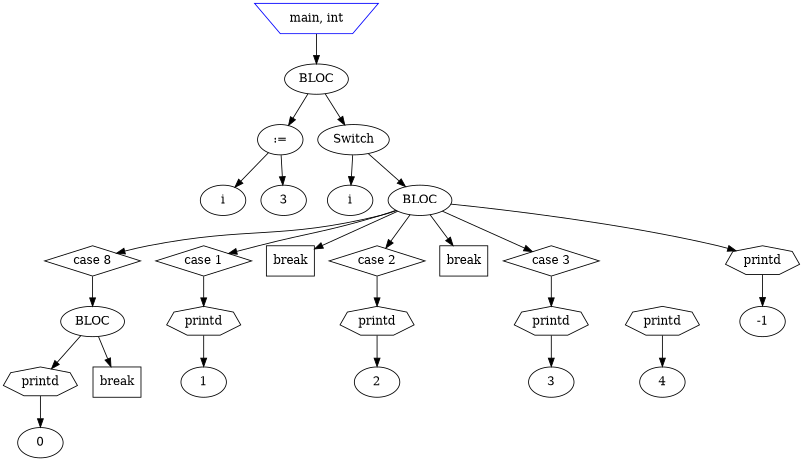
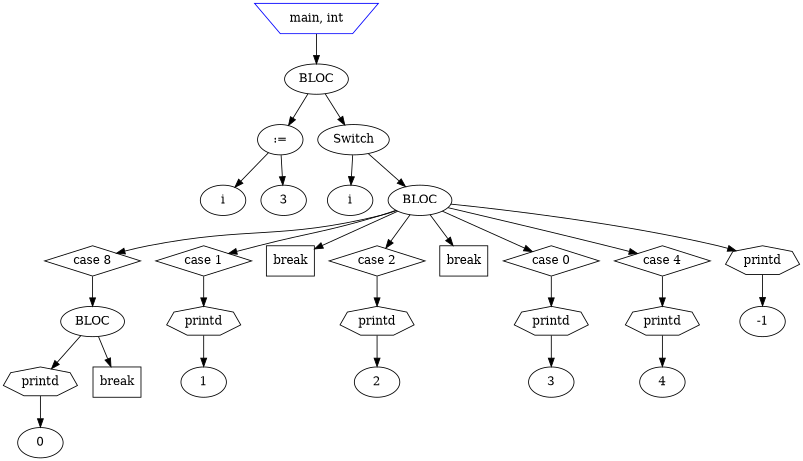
node "case 3": label "case 3" -> "case 0"
node "case 4": added
